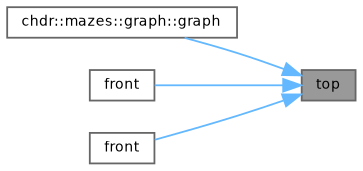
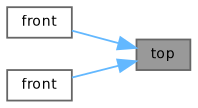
node "chdr::mazes::graph::graph": removed
